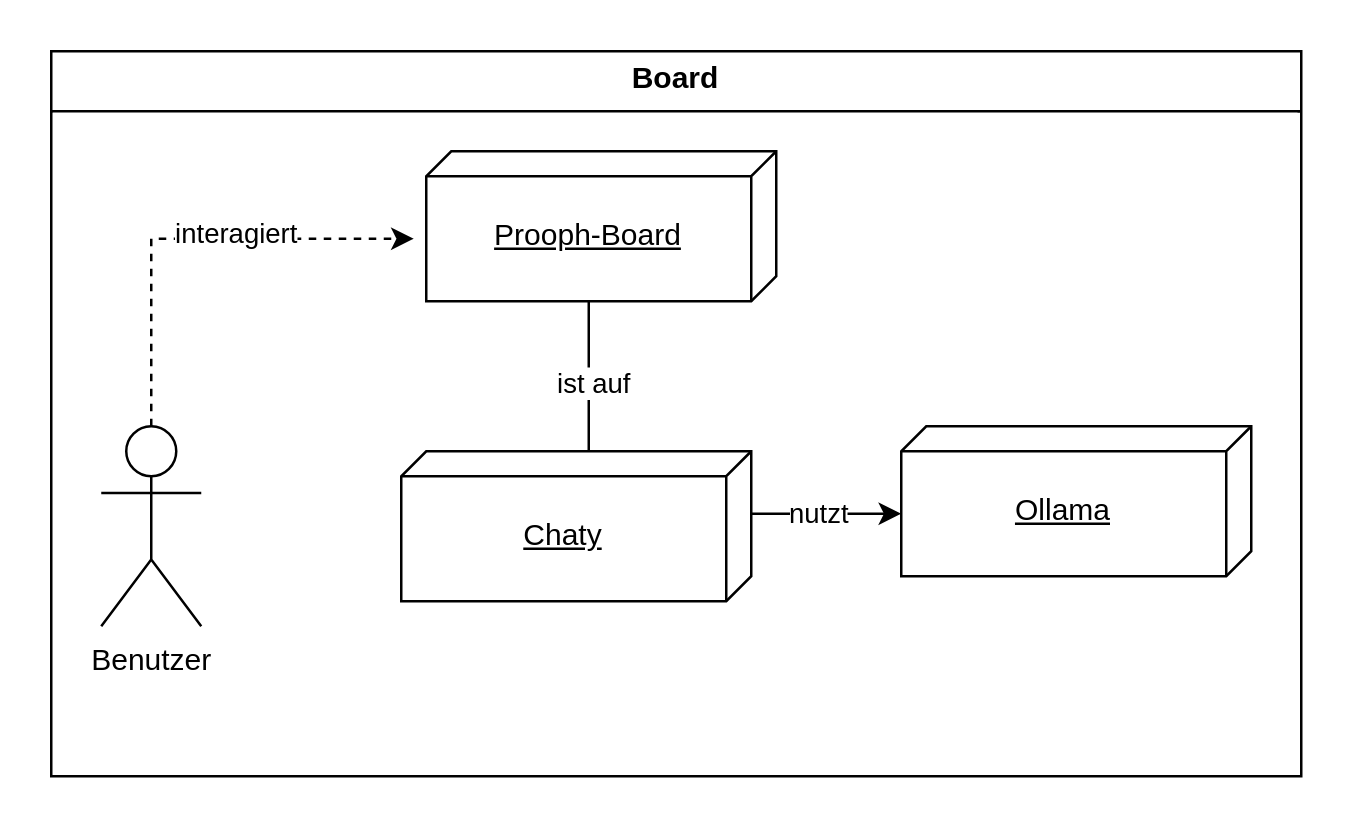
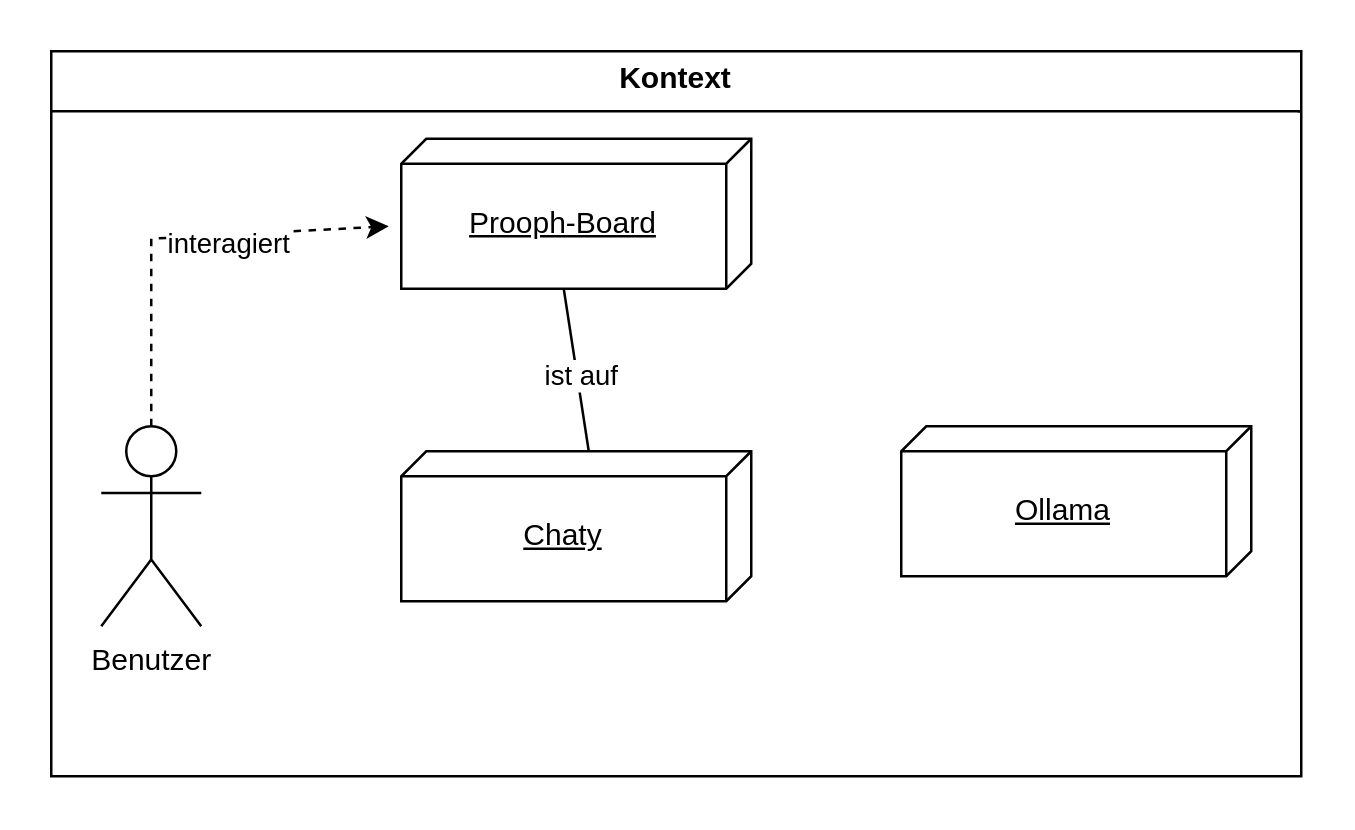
node "Board": label "Board" -> "Kontext"
node "Prooph-Board": moved (601, 226) -> (576, 214)
edge "Chaty" -> "Ollama": removed, label "nutzt"
